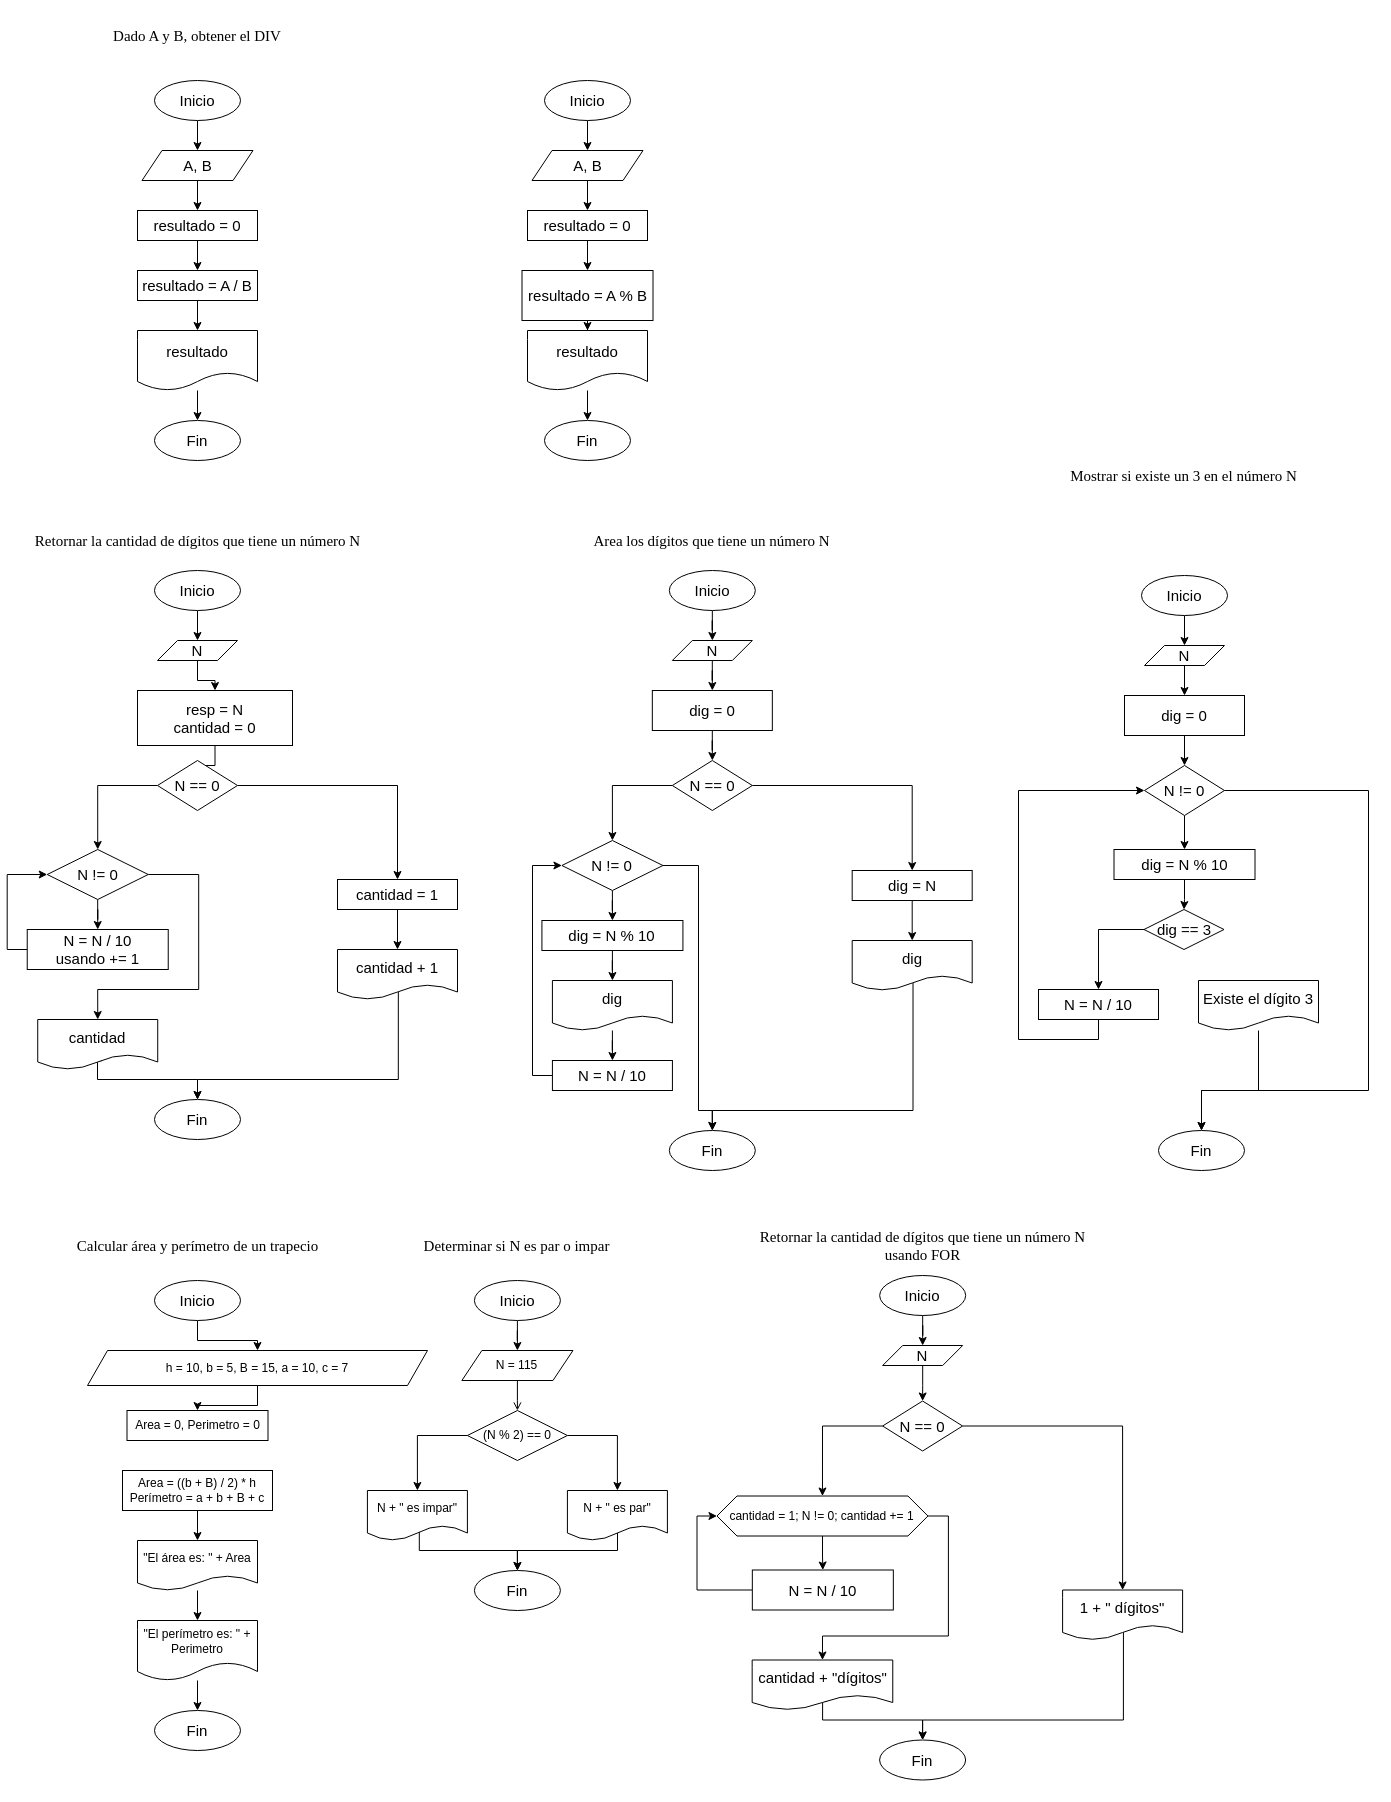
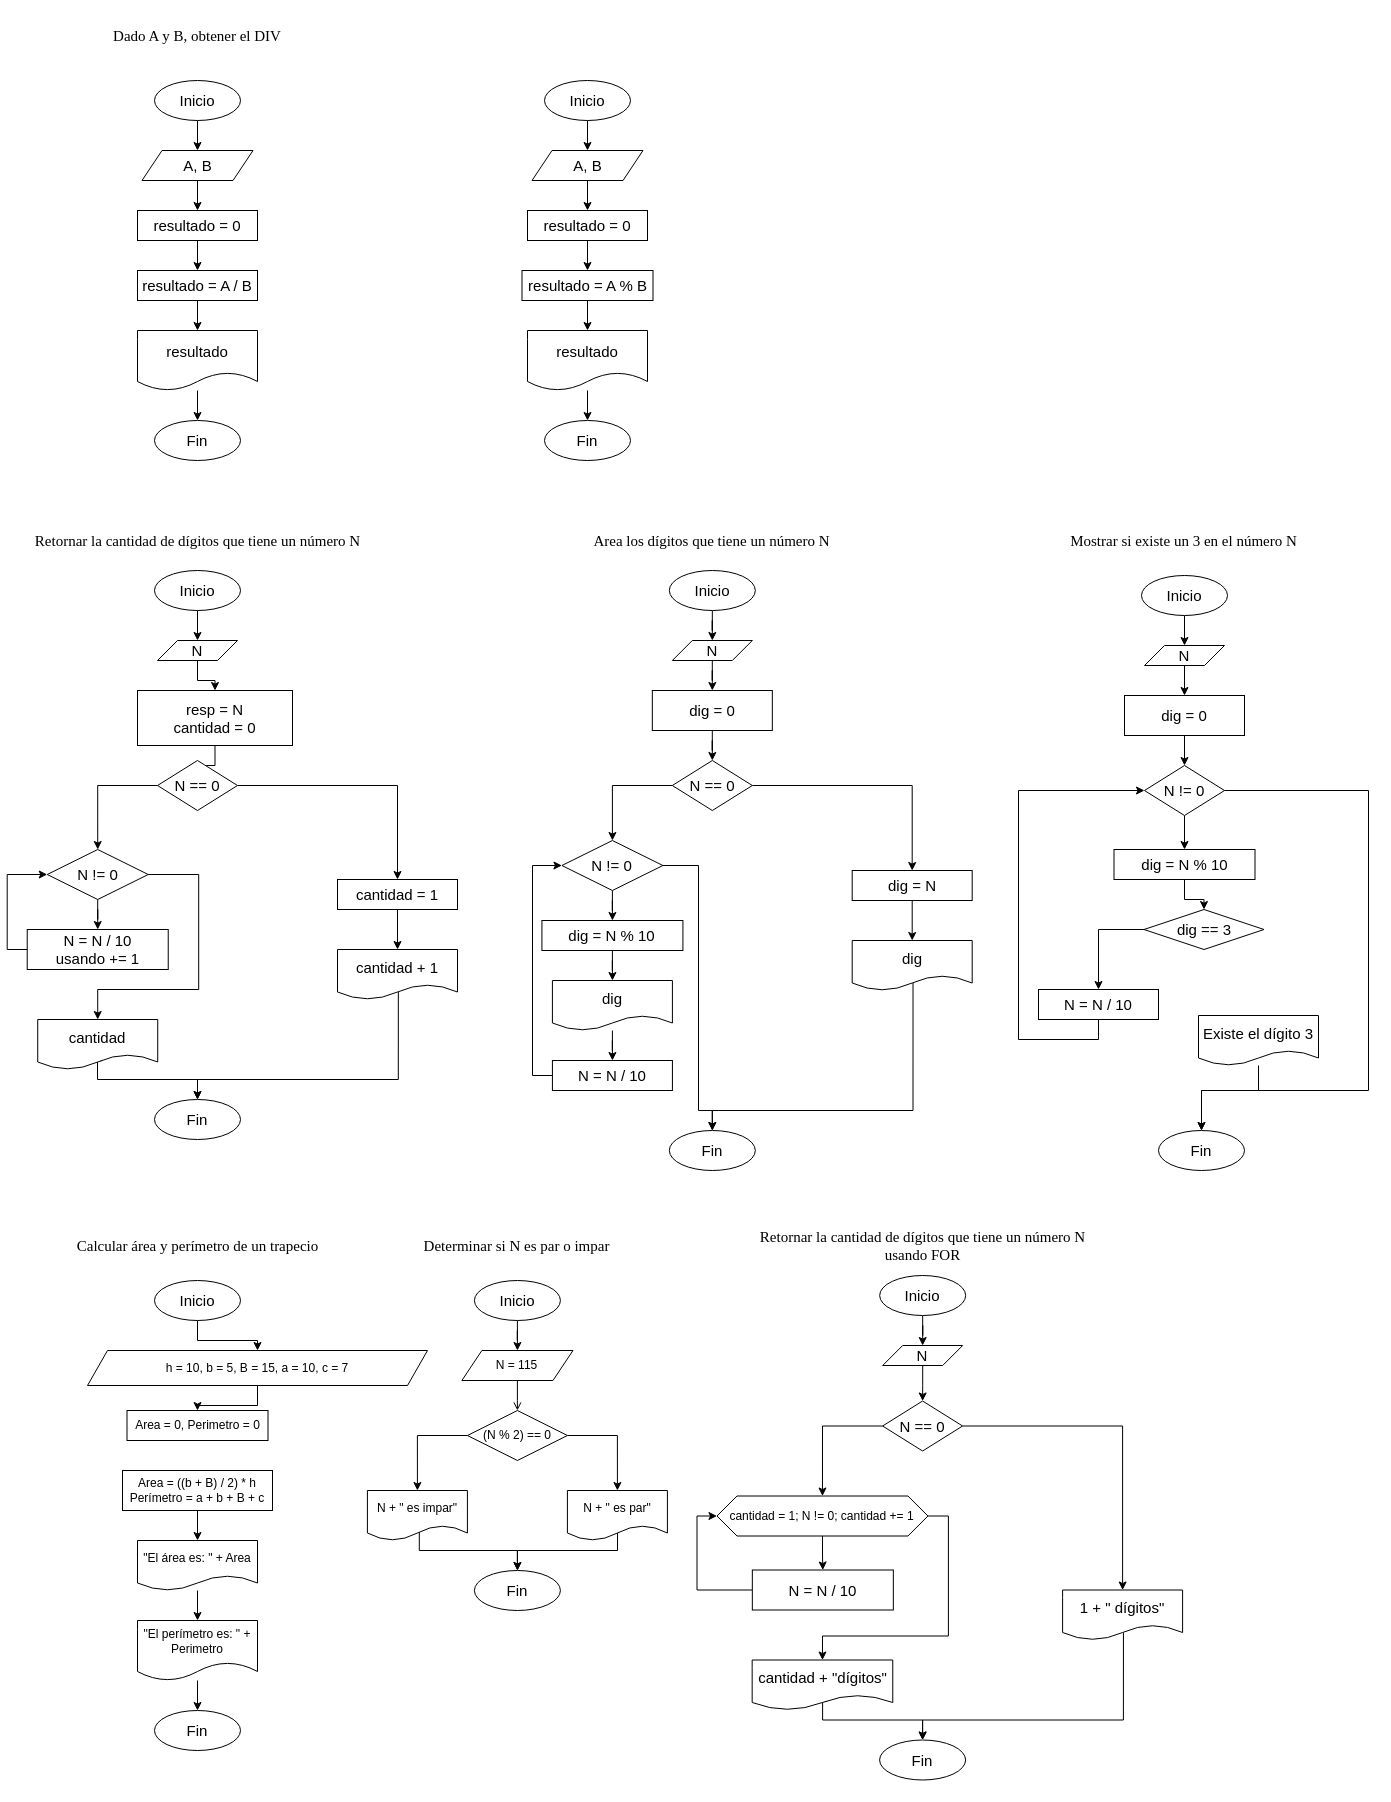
node "resultado = A % B": size 131x50 -> 131x30
node "Mostrar si existe un 3 en el número N": moved (1184, 476) -> (1184, 541)
node "dig == 3": size 80x40 -> 120x40
node "Existe el dígito 3": moved (1259, 1006) -> (1259, 1041)
